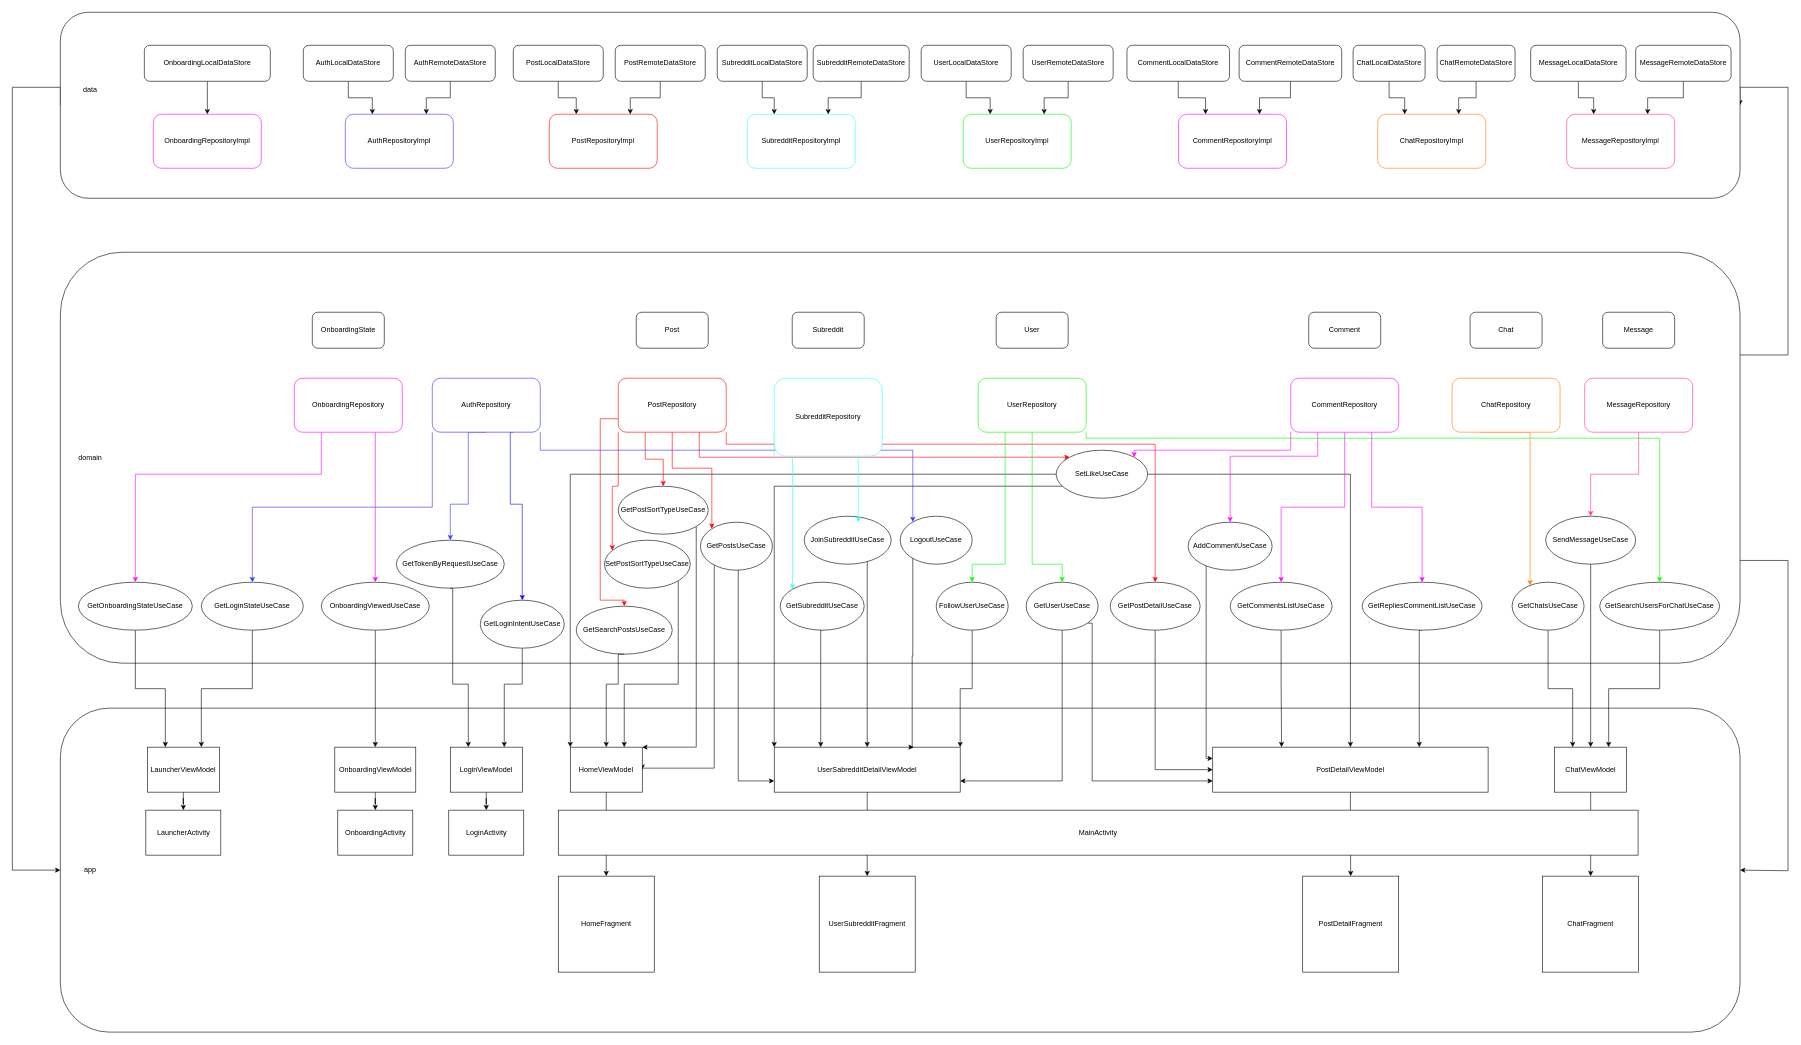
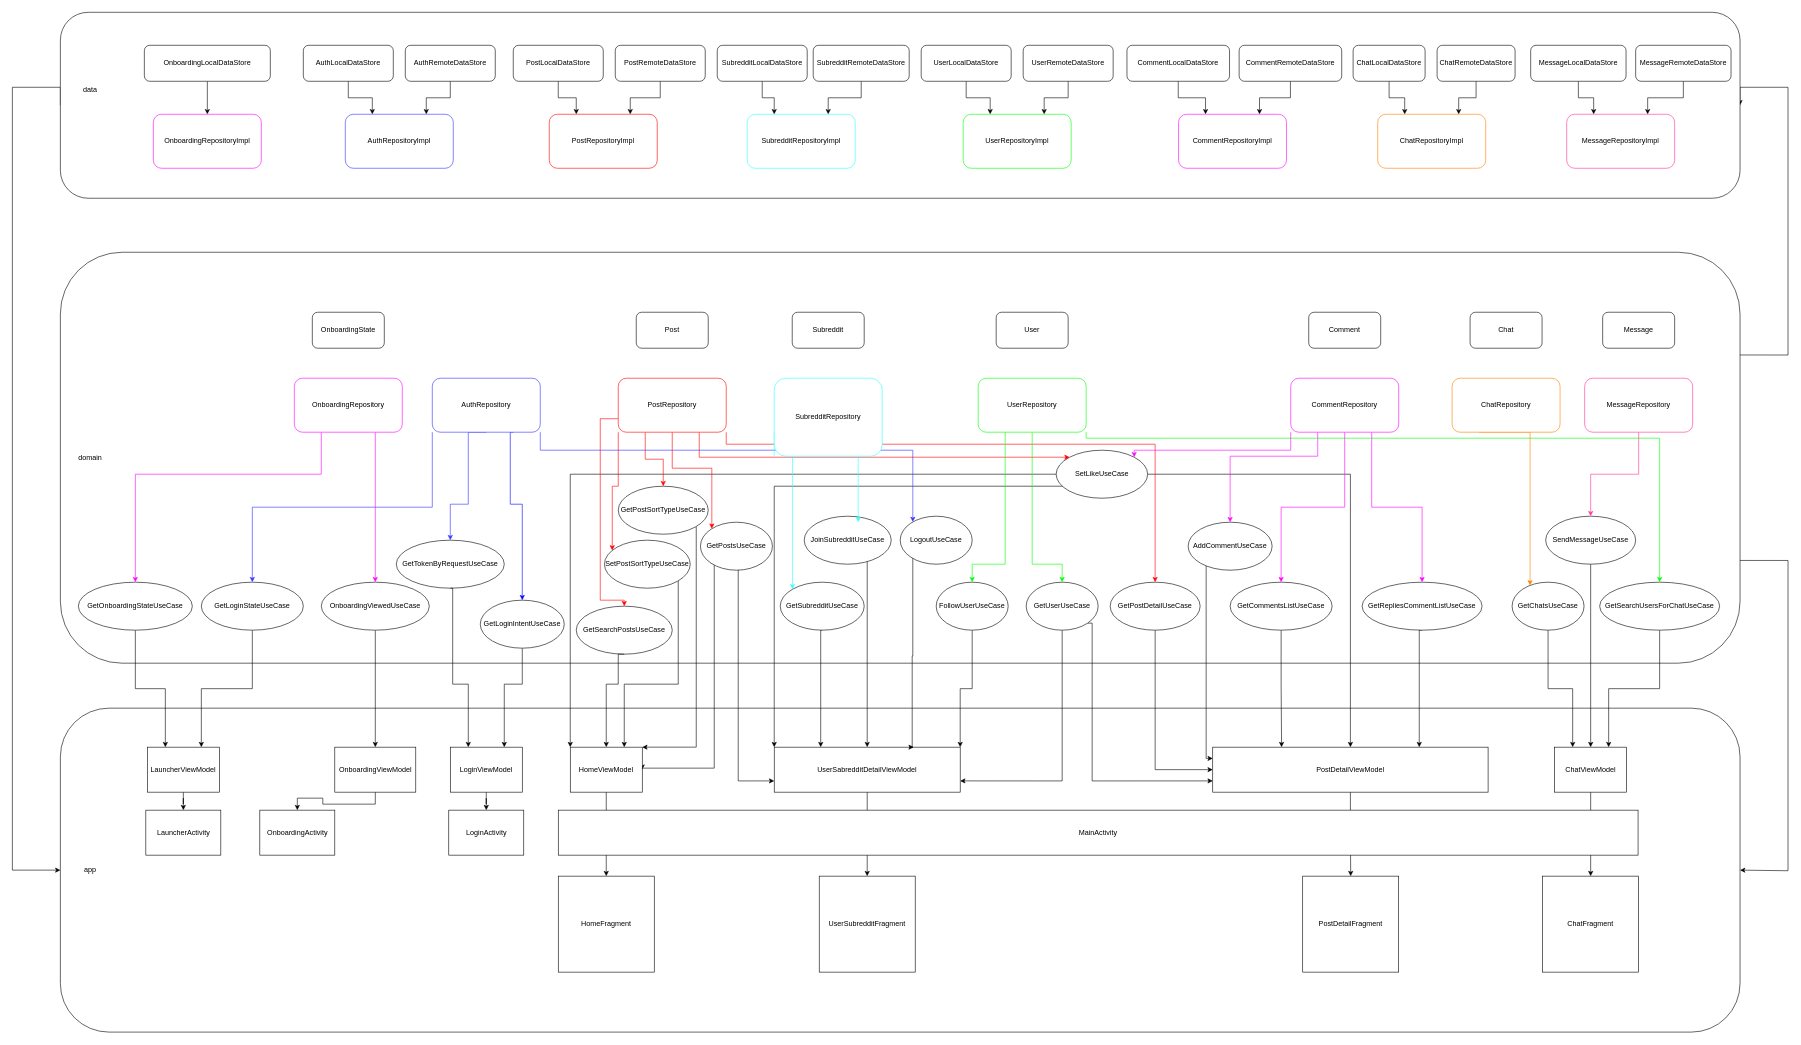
node "OnboardingActivity": moved (375, 833) -> (297, 833)
